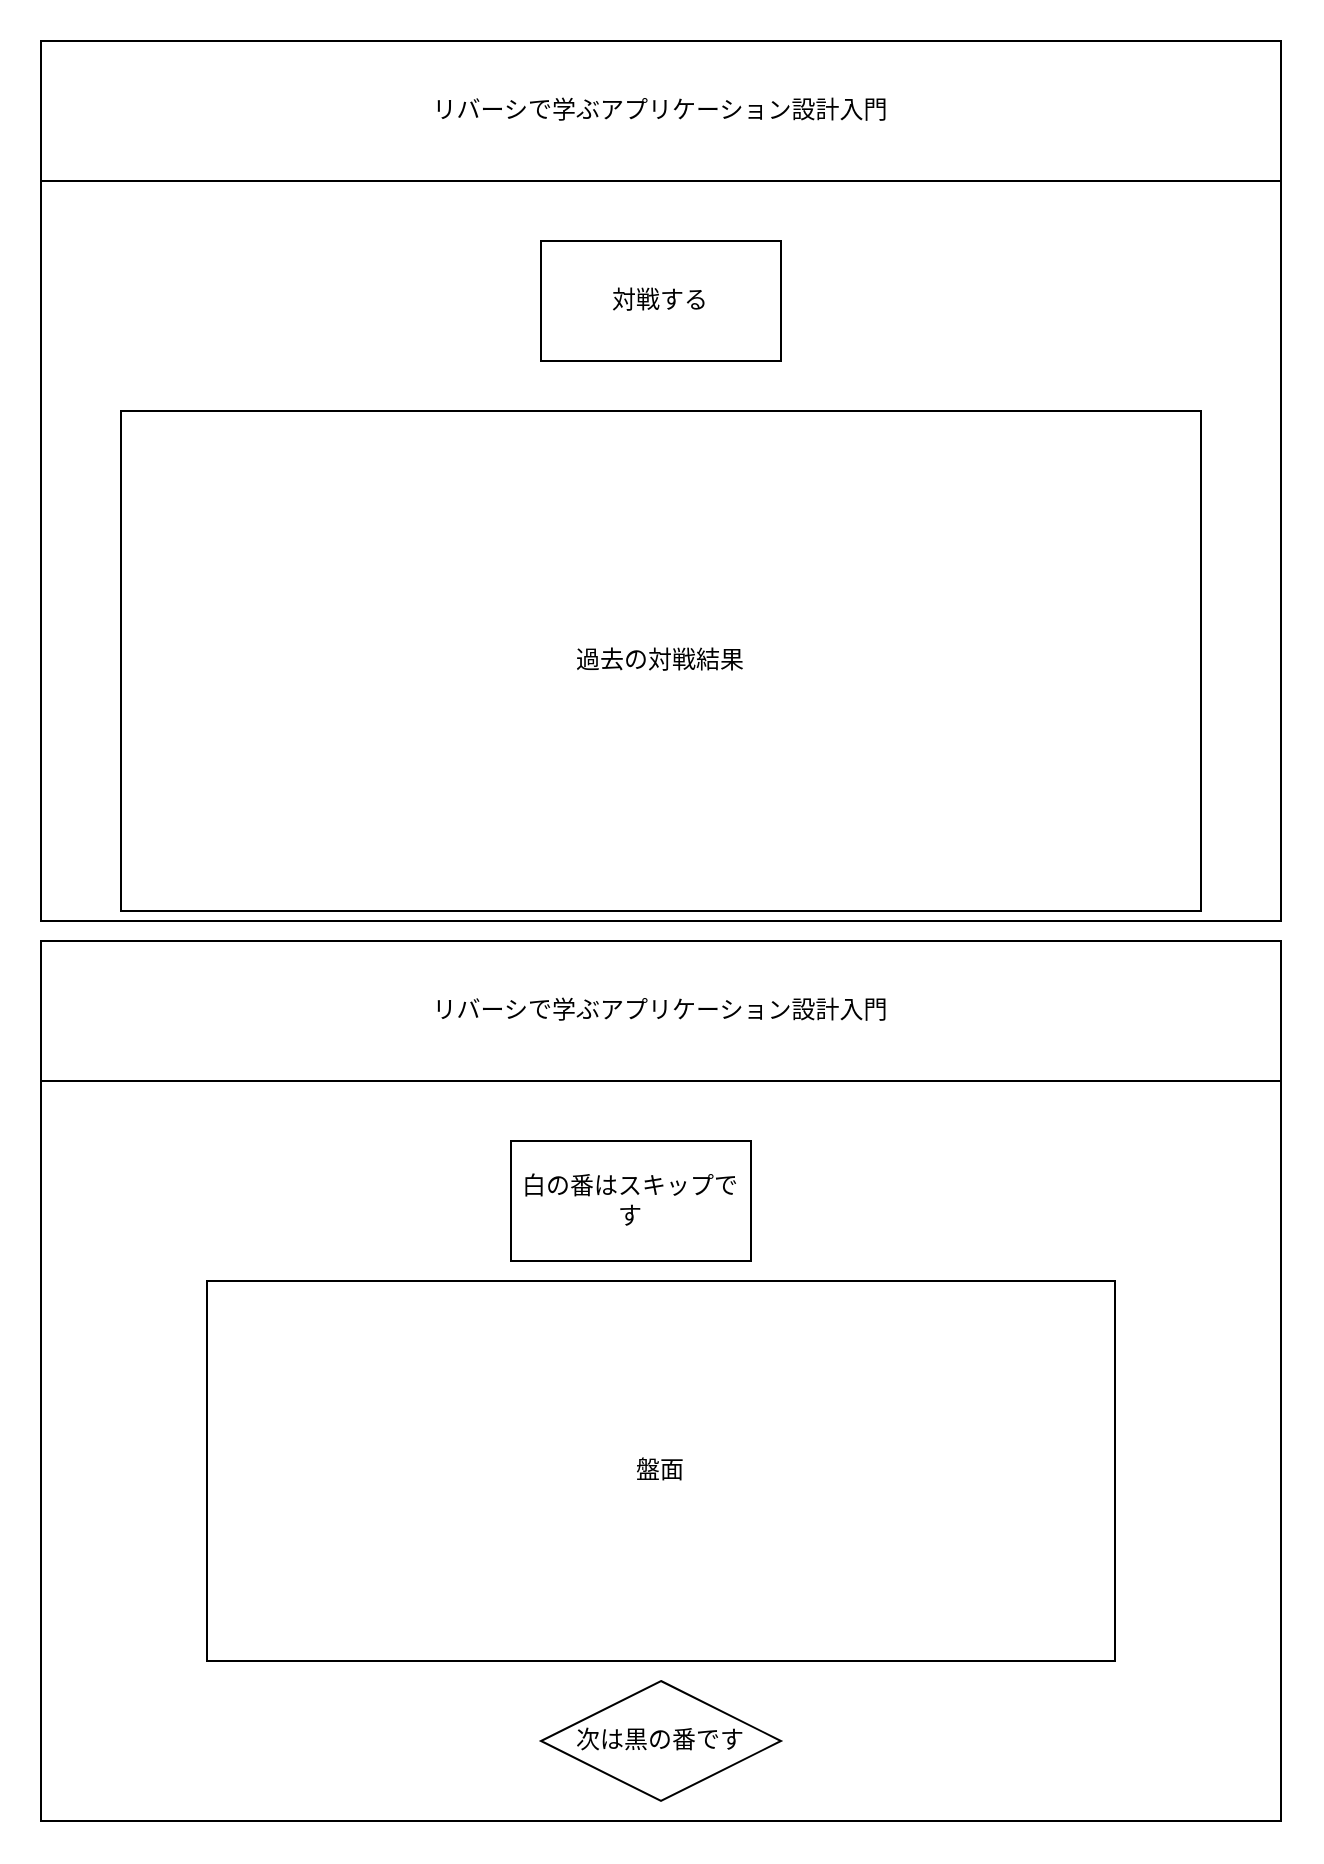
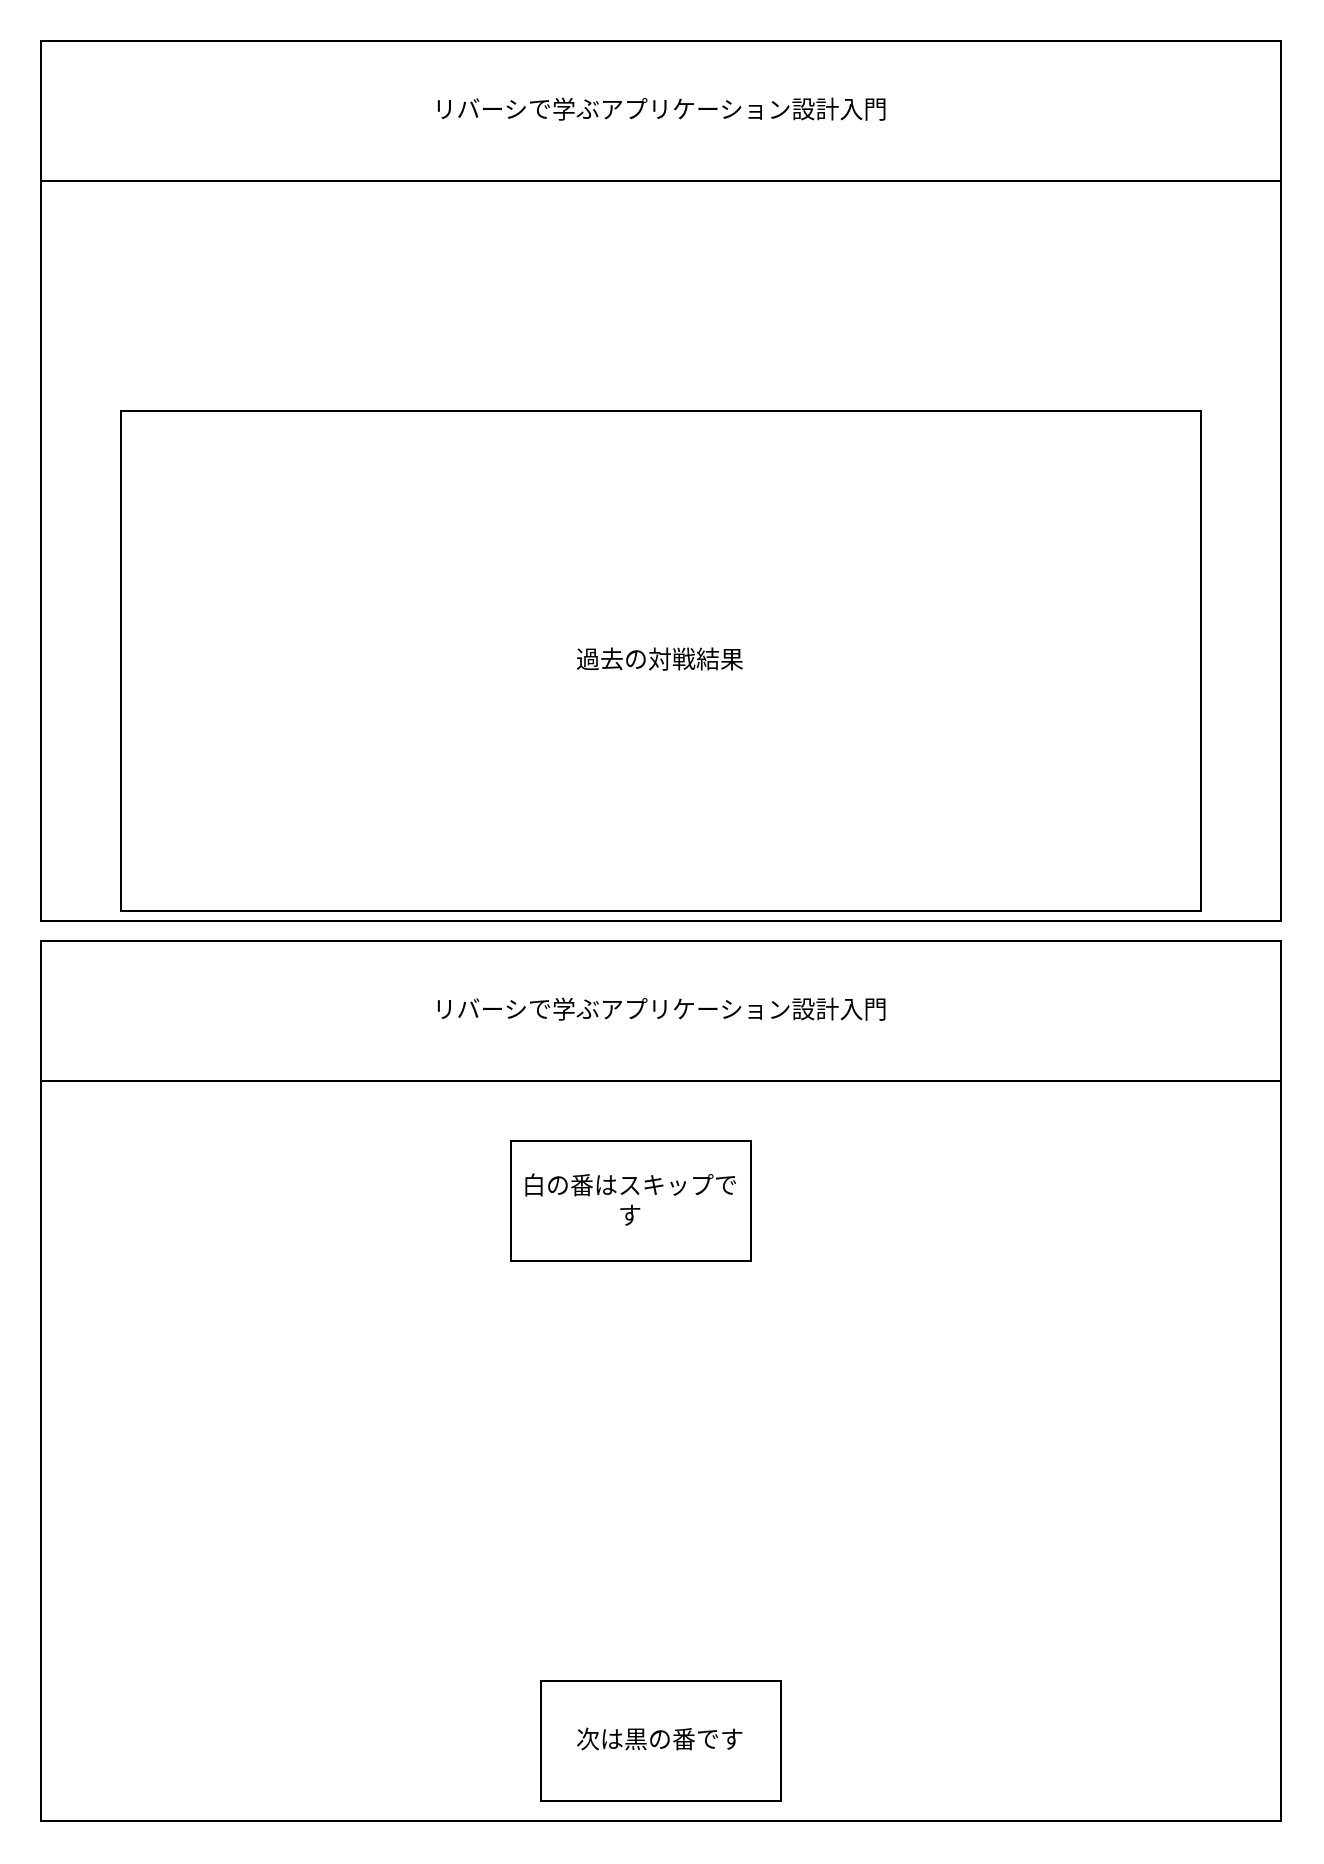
node "対戦する": removed
node "盤面": removed
node "次は黒の番です": shape diamond -> rectangle
